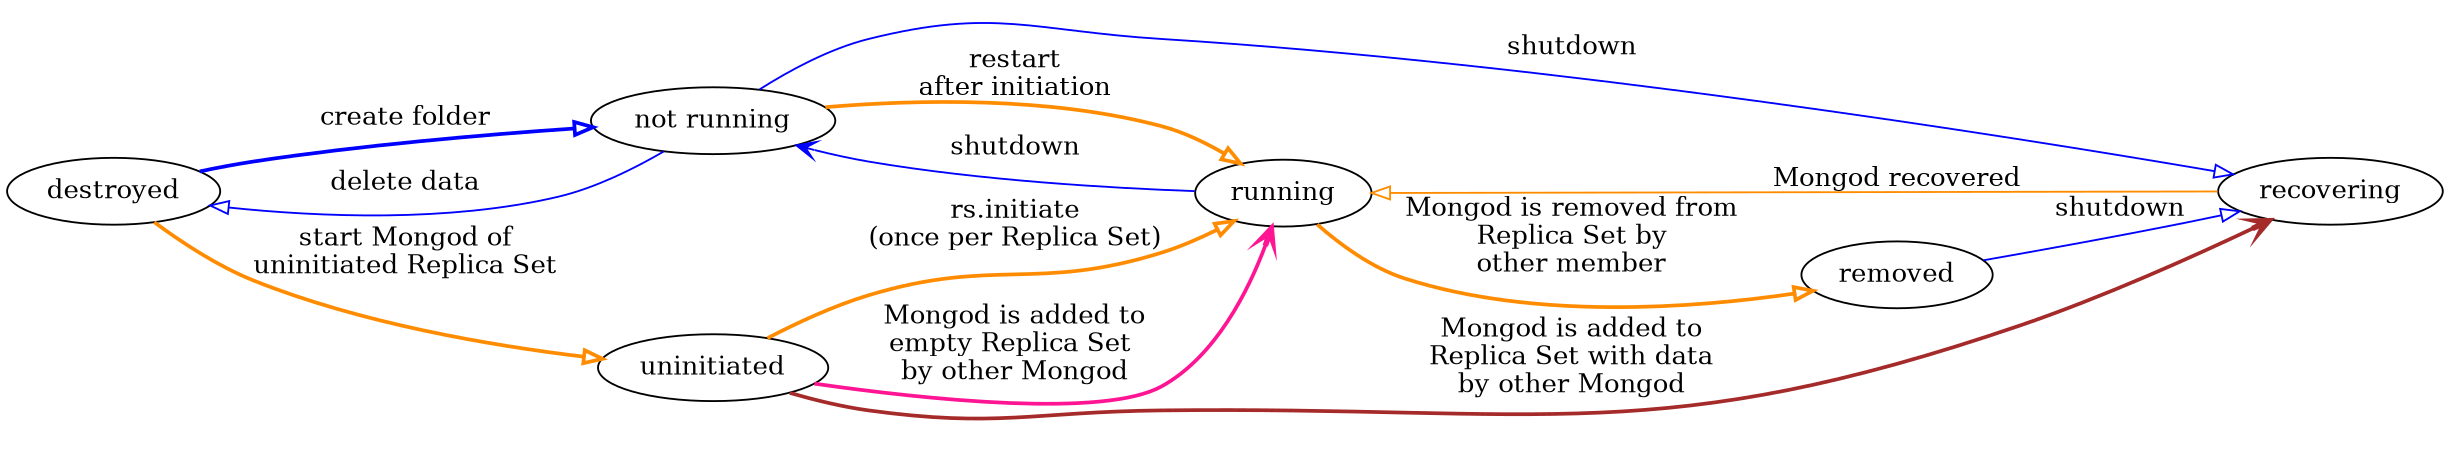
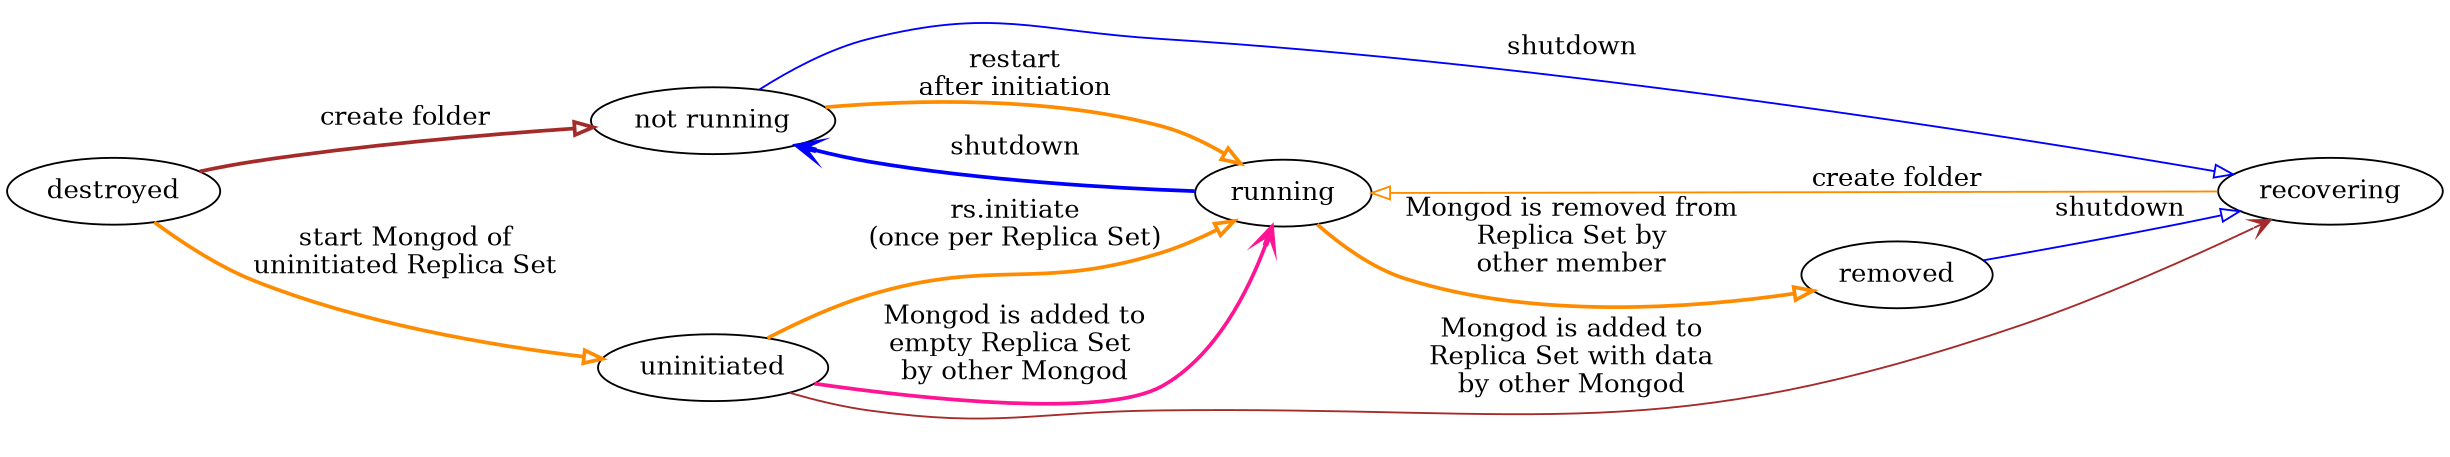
edge "destroyed" -> "not running": color blue -> brown
edge "running" -> "not running": style solid -> bold
edge "recovering" -> "running": label "Mongod recovered" -> "create folder"
edge "not running" -> "destroyed": removed, label "delete data"
edge "uninitiated" -> "recovering": style bold -> solid
